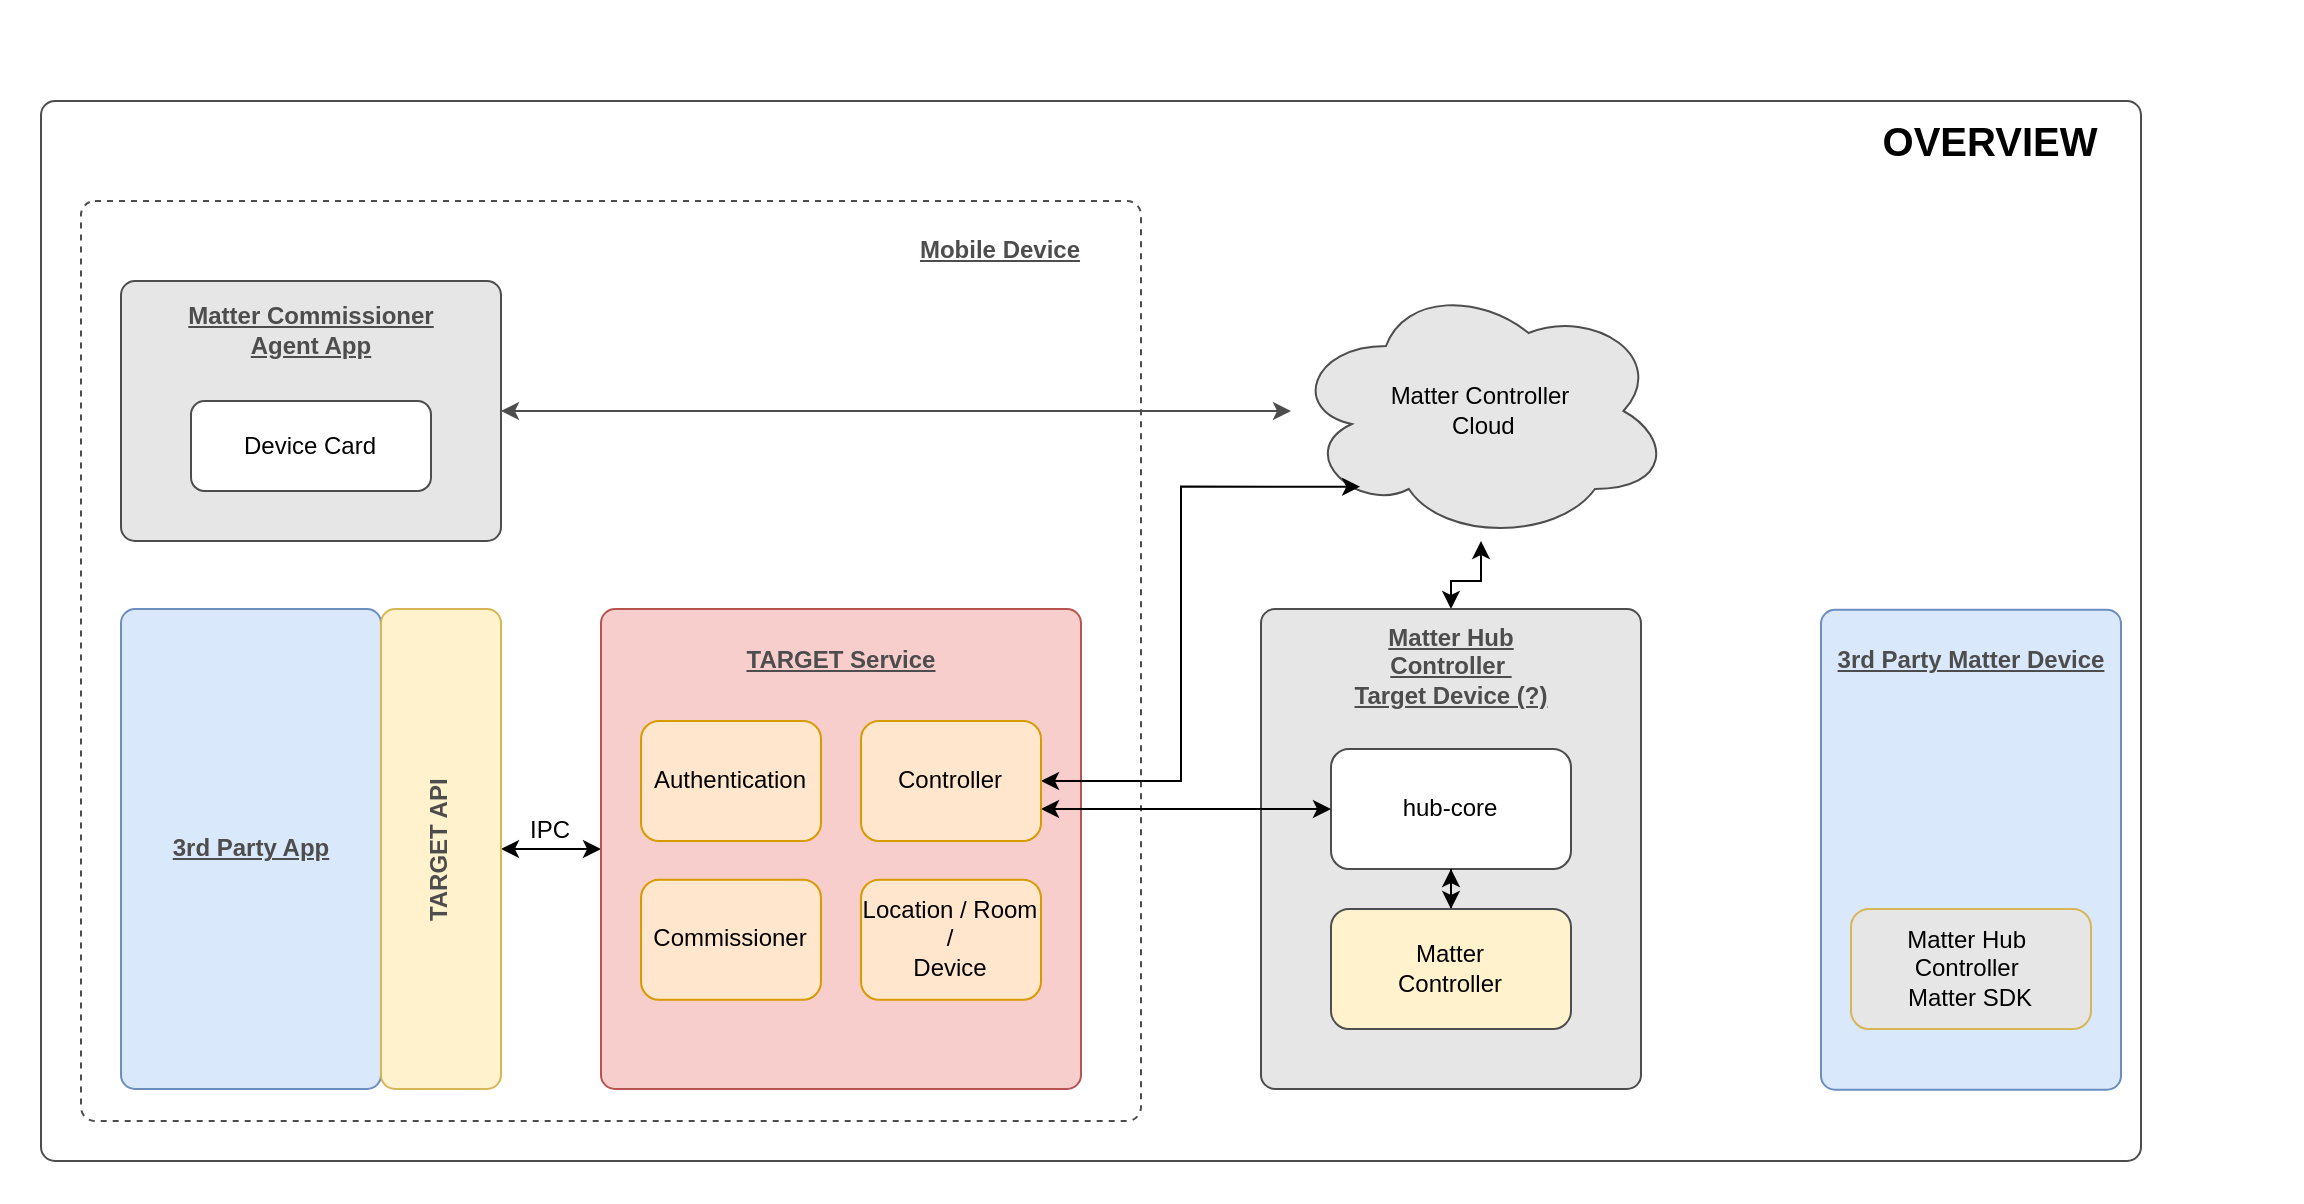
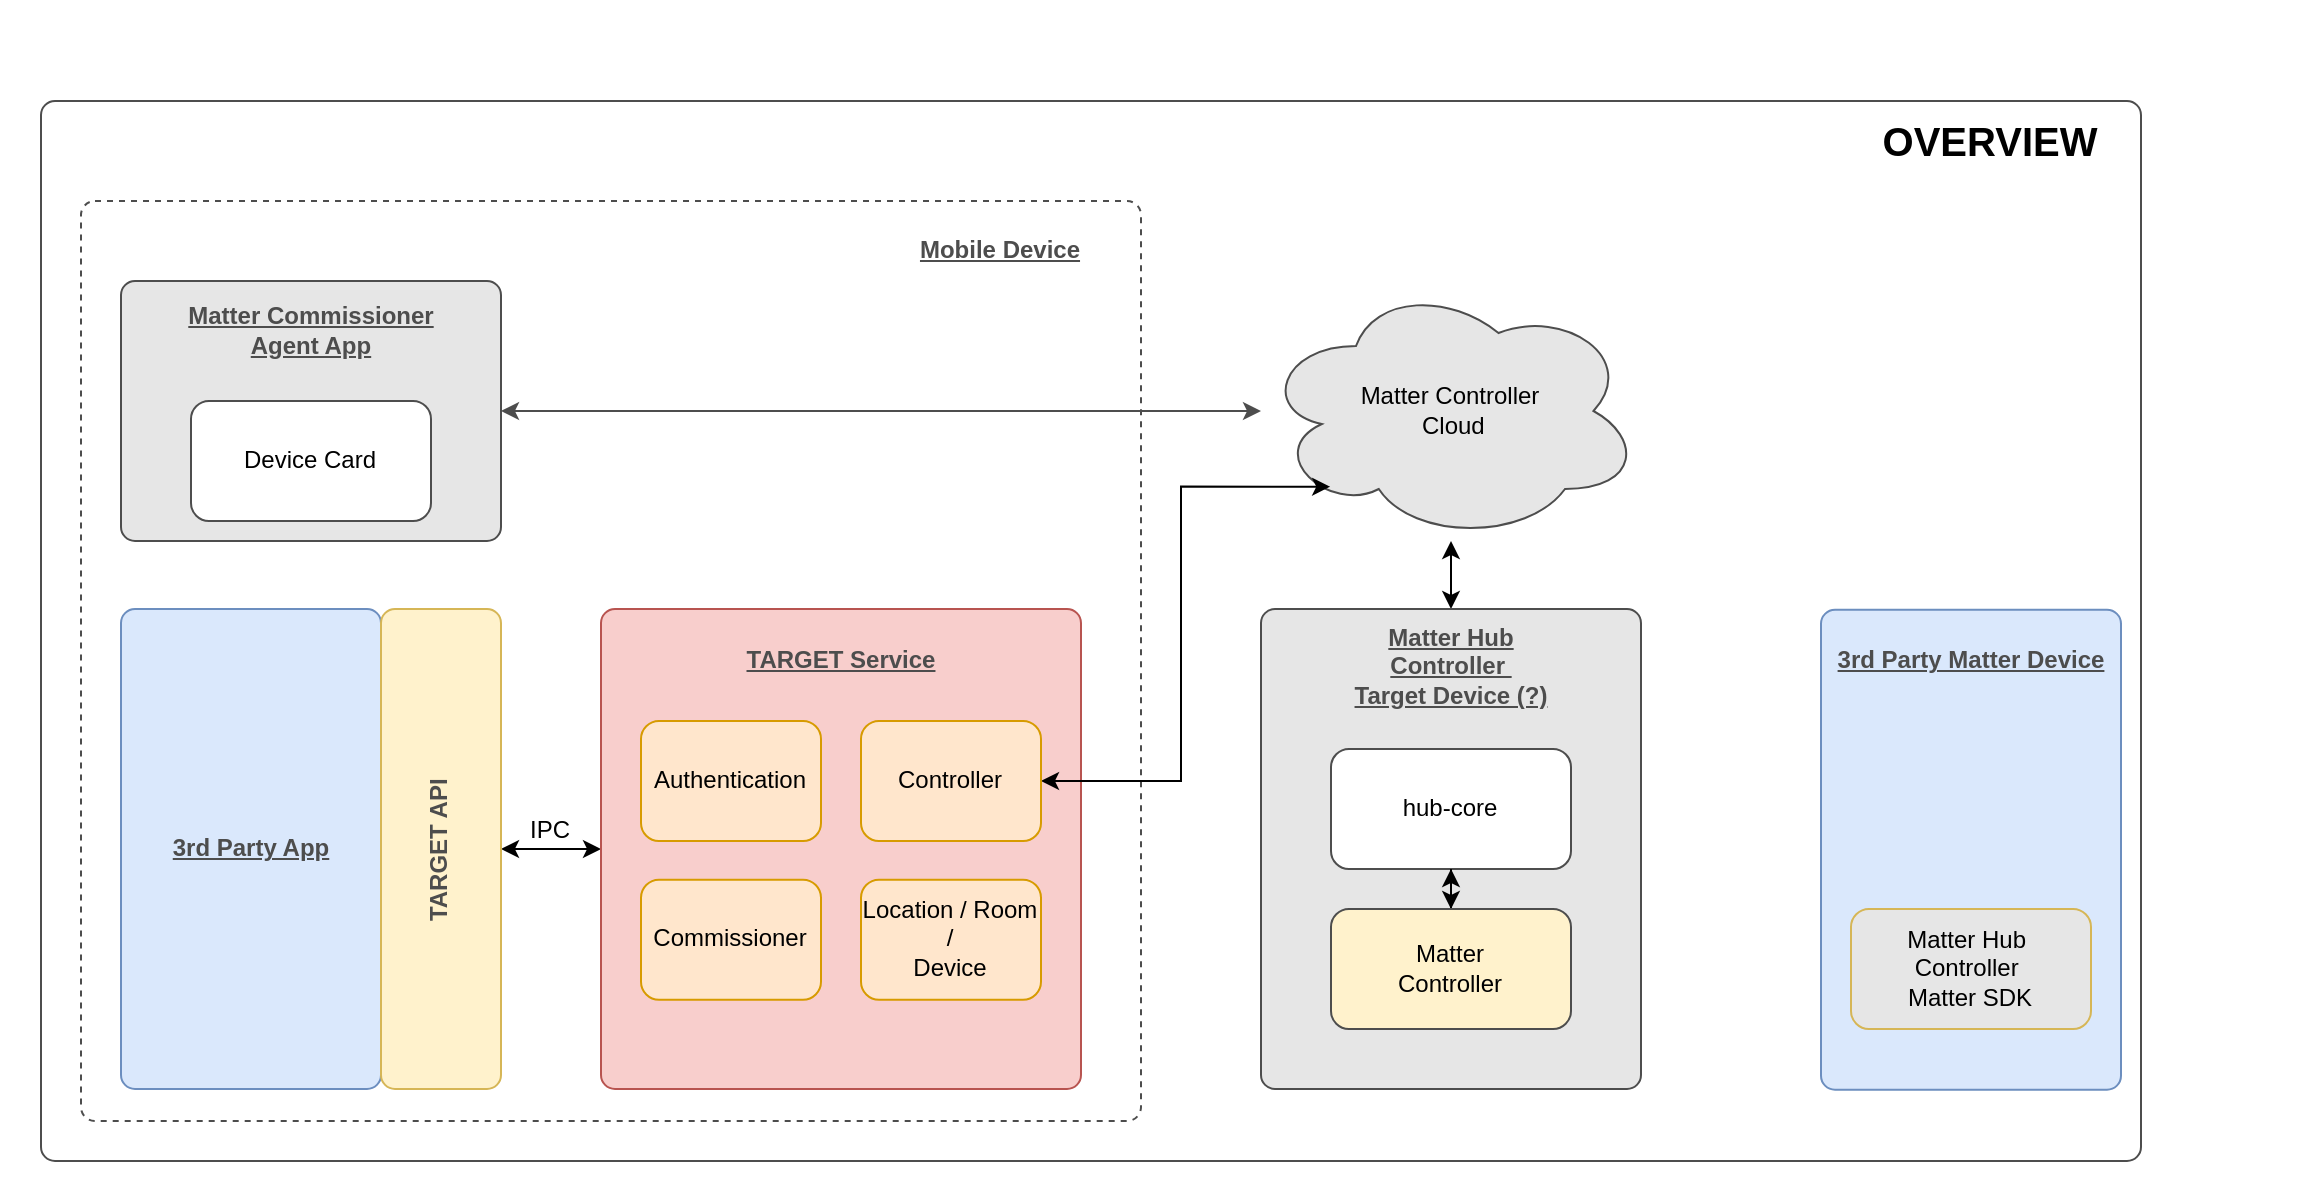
node "Matter Controller Cloud": moved (1481, 411) -> (1451, 411)
node "Device Card": size 240x90 -> 240x120
edge "Controller" -- "hub-core": removed
